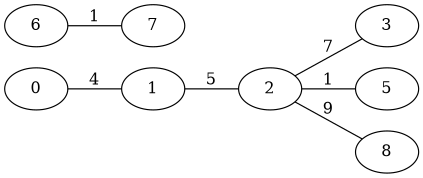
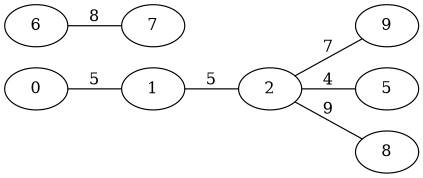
edge "6" -- "7": label "1" -> "8"
node "3": label "3" -> "9"
edge "0" -- "1": label "4" -> "5"
edge "2" -- "5": label "1" -> "4"
